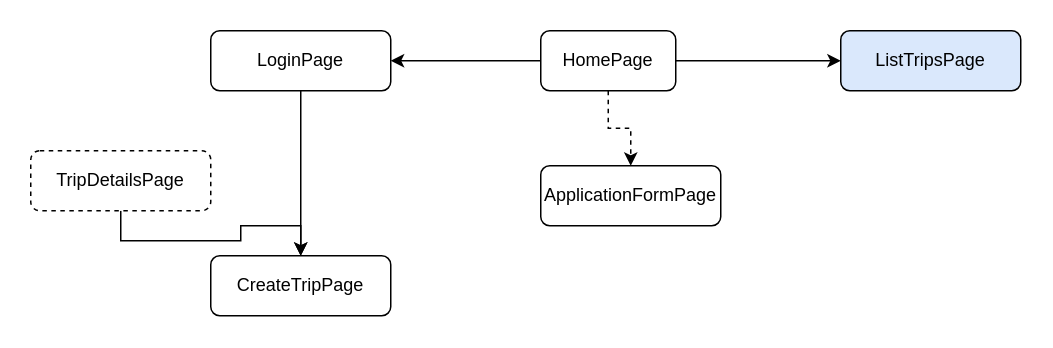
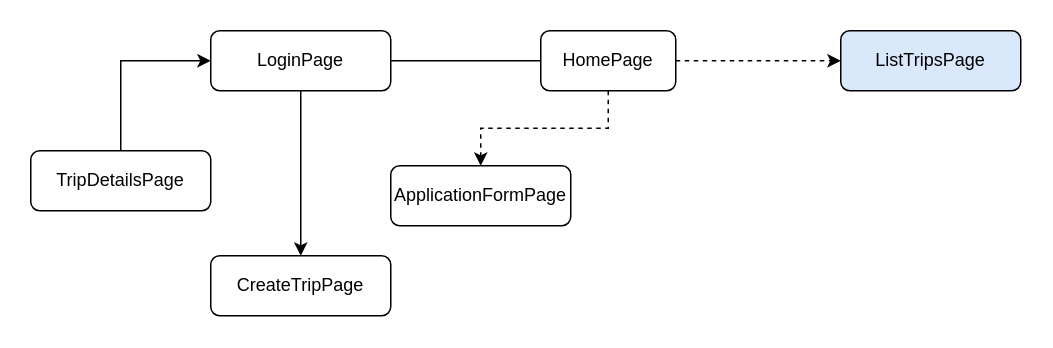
edge "HomePage" -> "LoginPage": arrowhead classic -> none
edge "HomePage" -> "ListTripsPage": style solid -> dashed
node "TripDetailsPage": style dashed -> solid
node "ApplicationFormPage": moved (631, 196) -> (481, 196)
edge "TripDetailsPage" -> "CreateTripPage": now "TripDetailsPage" -> "LoginPage"
